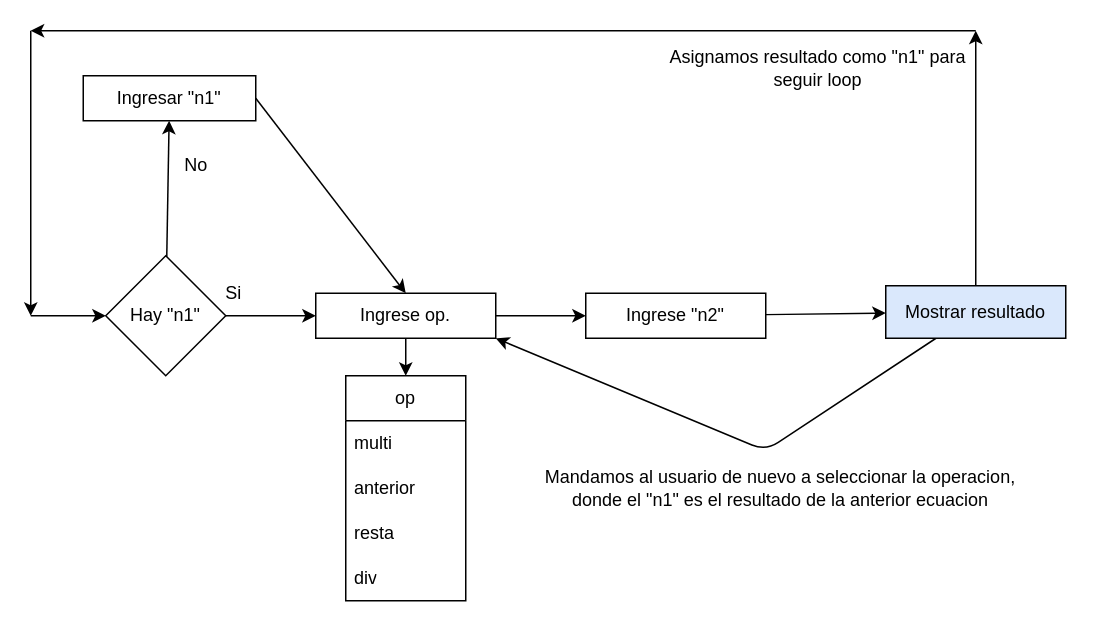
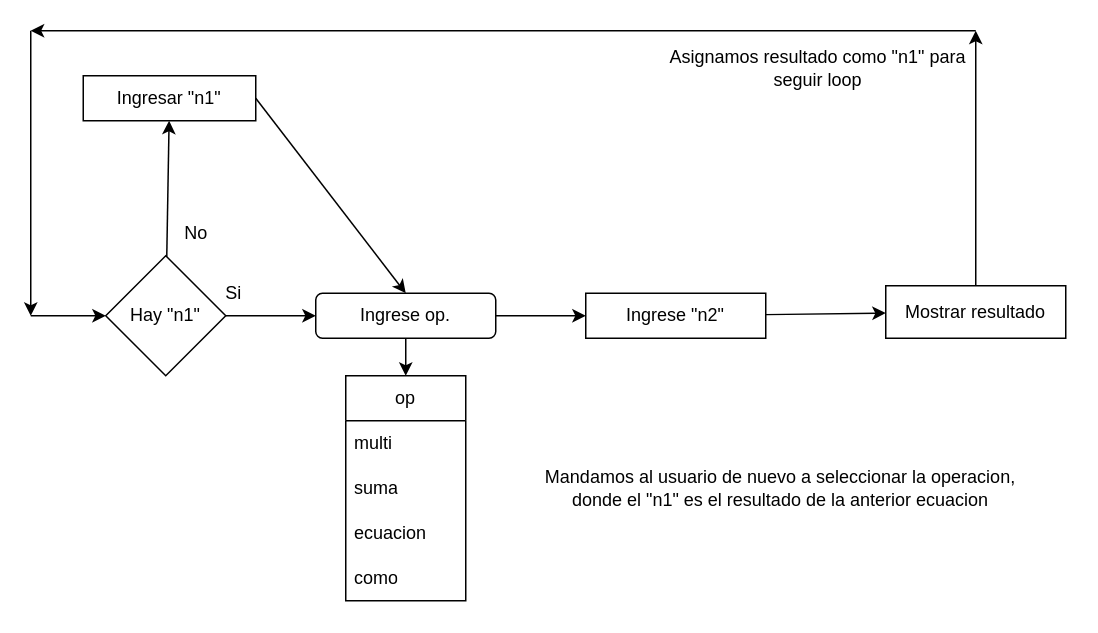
node "No": moved (196, 166) -> (196, 233)
node "Mostrar resultado": fillcolor #dae8fc -> #ffffff
node "Ingrese op.": shape rectangle -> rounded rectangle
edge "Mostrar resultado" -> "Ingrese op.": removed
node "anterior": label "anterior" -> "suma"
node "resta": label "resta" -> "ecuacion"
node "div": label "div" -> "como"
